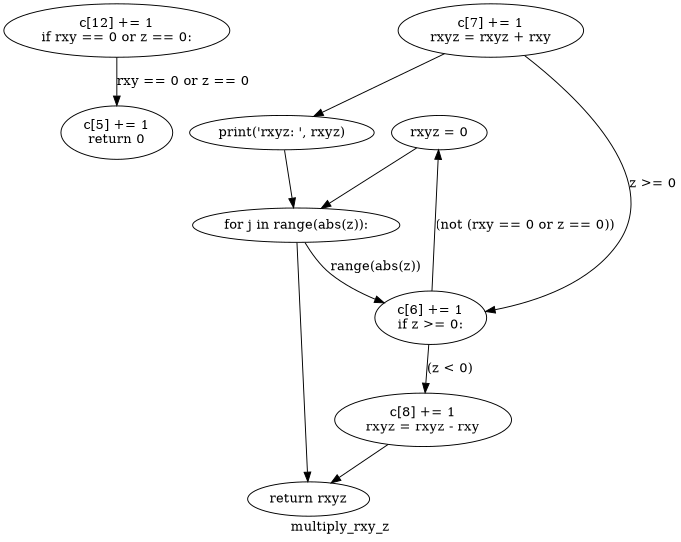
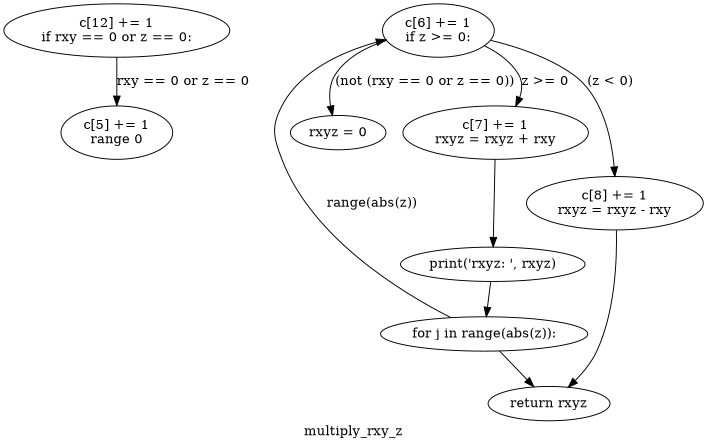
node "c[5] += 1 return 0": label "c[5] += 1 return 0" -> "c[5] += 1 range 0"
edge "rxyz = 0" -> "for j in range(abs(z)):": removed
edge "c[7] += 1 rxyz = rxyz + rxy" -> "c[6] += 1 if z >= 0:": reversed
